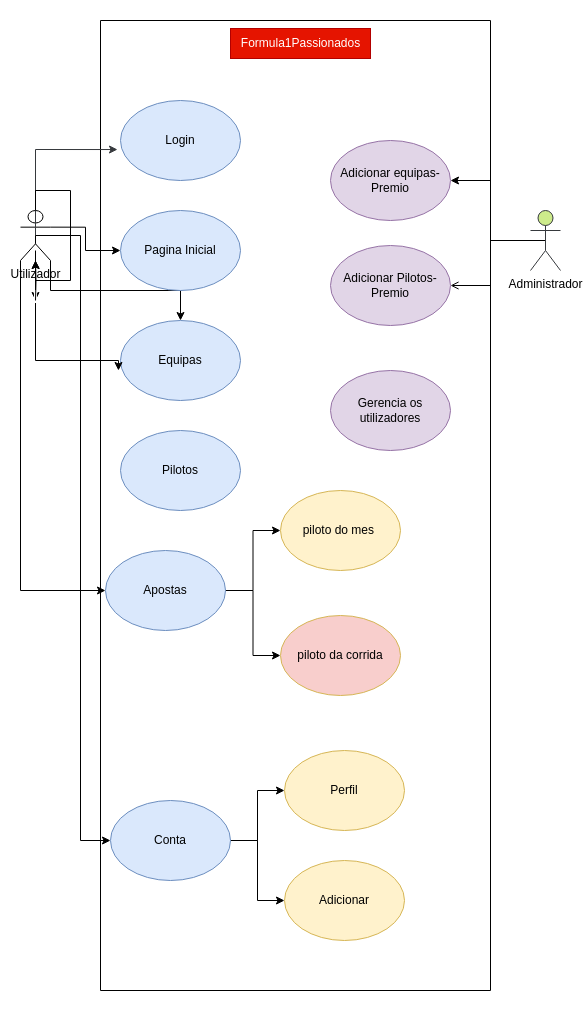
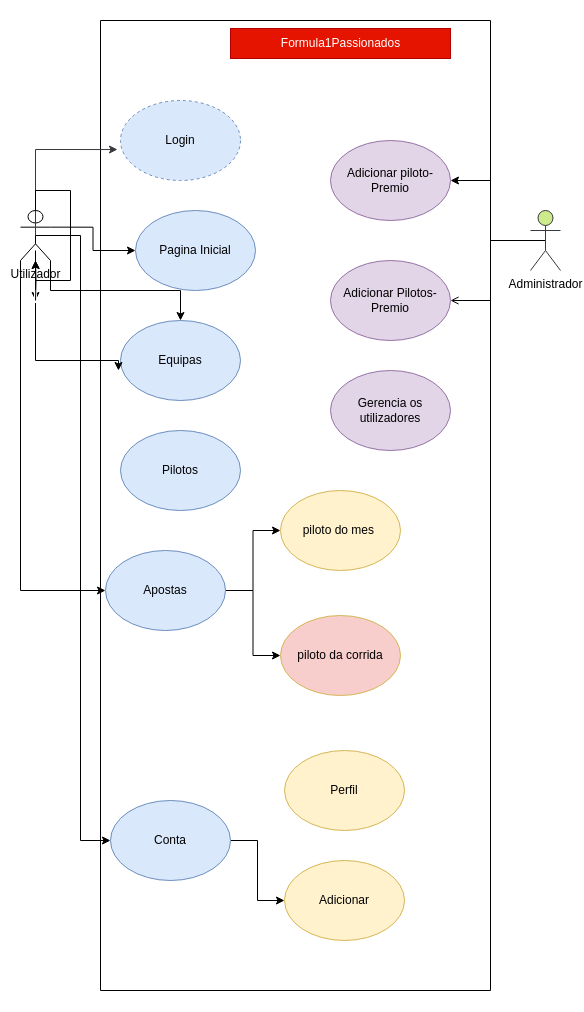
node "Formula1Passionados": size 140x30 -> 220x30
node "Login": style solid -> dashed
node "Adicionar equipas-Premio": label "Adicionar equipas-Premio" -> "Adicionar piloto-Premio"
node "Pagina Inicial": moved (181, 251) -> (196, 251)
node "Adicionar Pilotos-Premio": moved (391, 286) -> (391, 301)
edge "Conta" -> "Perfil": removed
